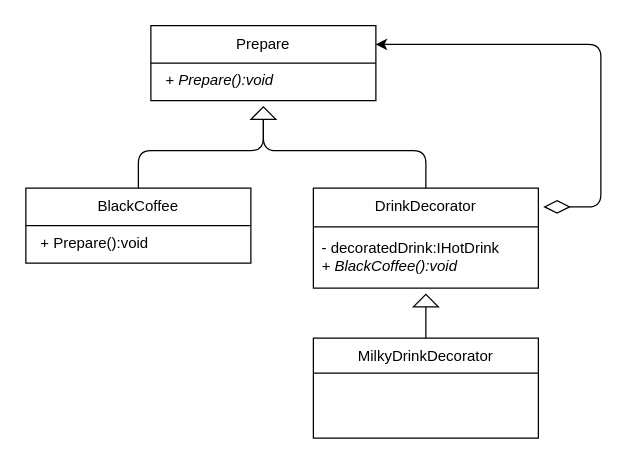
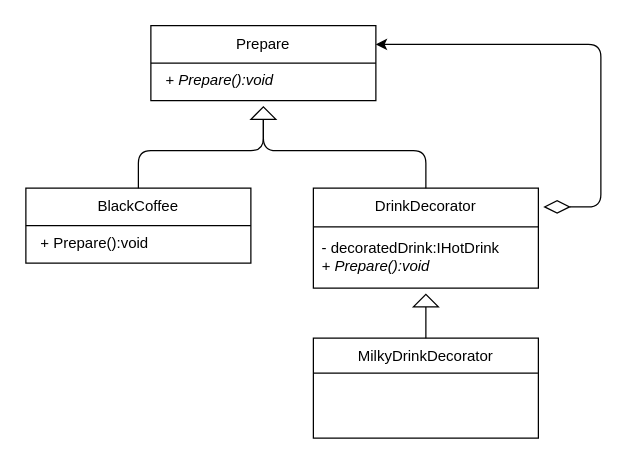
node "- decoratedDrink:IHotDrink + BlackCoffee():void": label "- decoratedDrink:IHotDrink + BlackCoffee():void" -> "- decoratedDrink:IHotDrink + Prepare():void"
